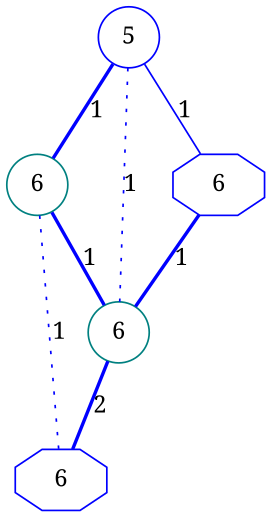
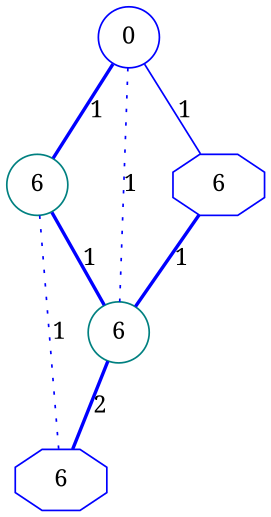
node "5": label "5" -> "0"
